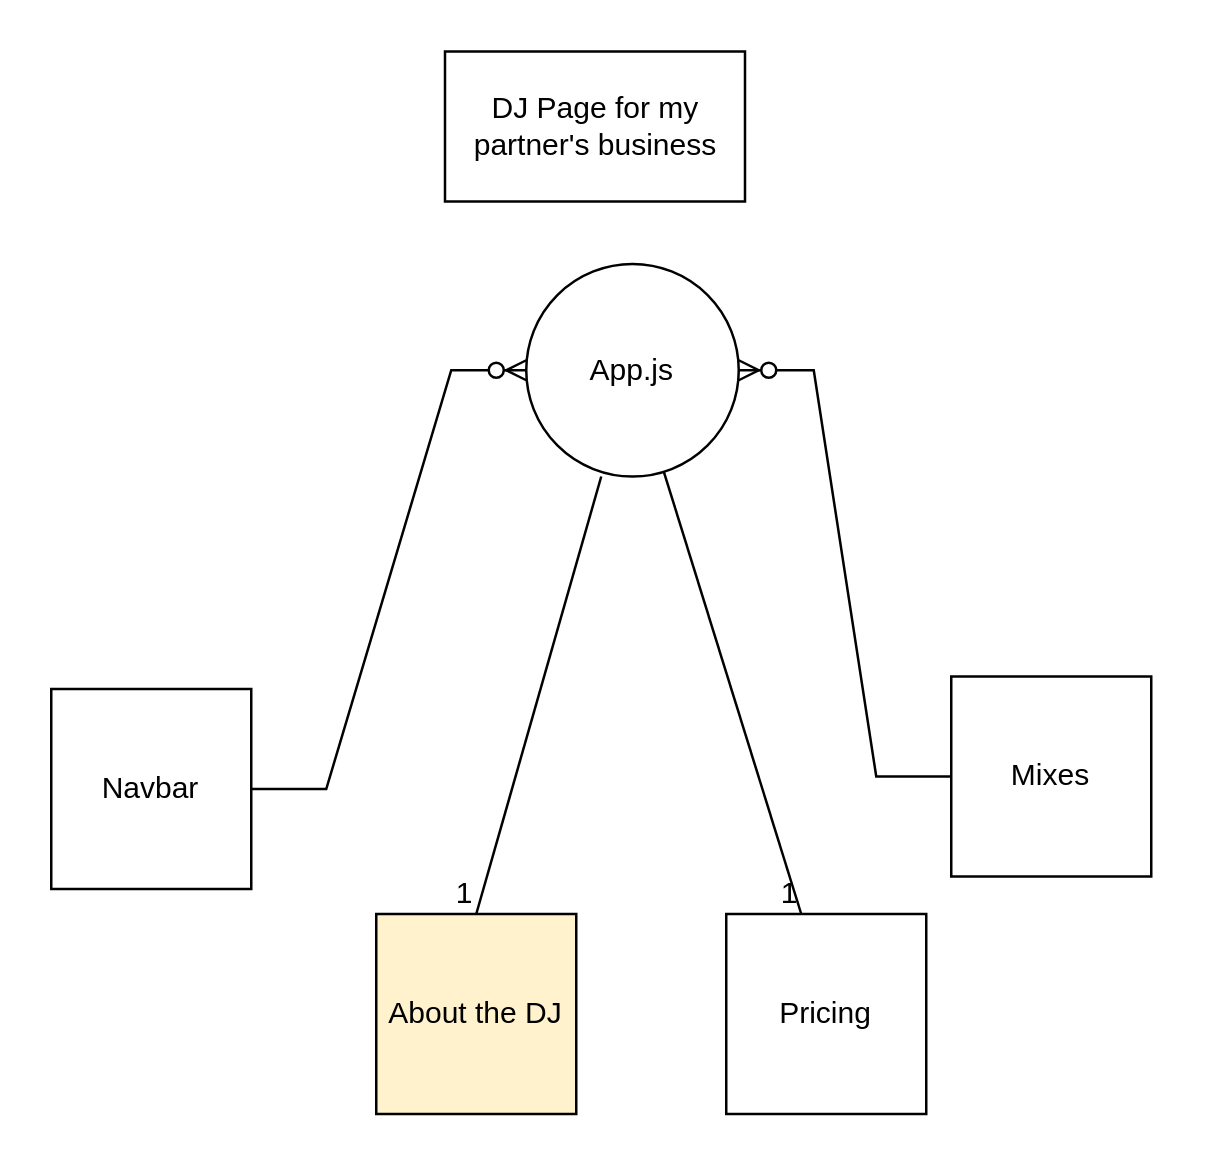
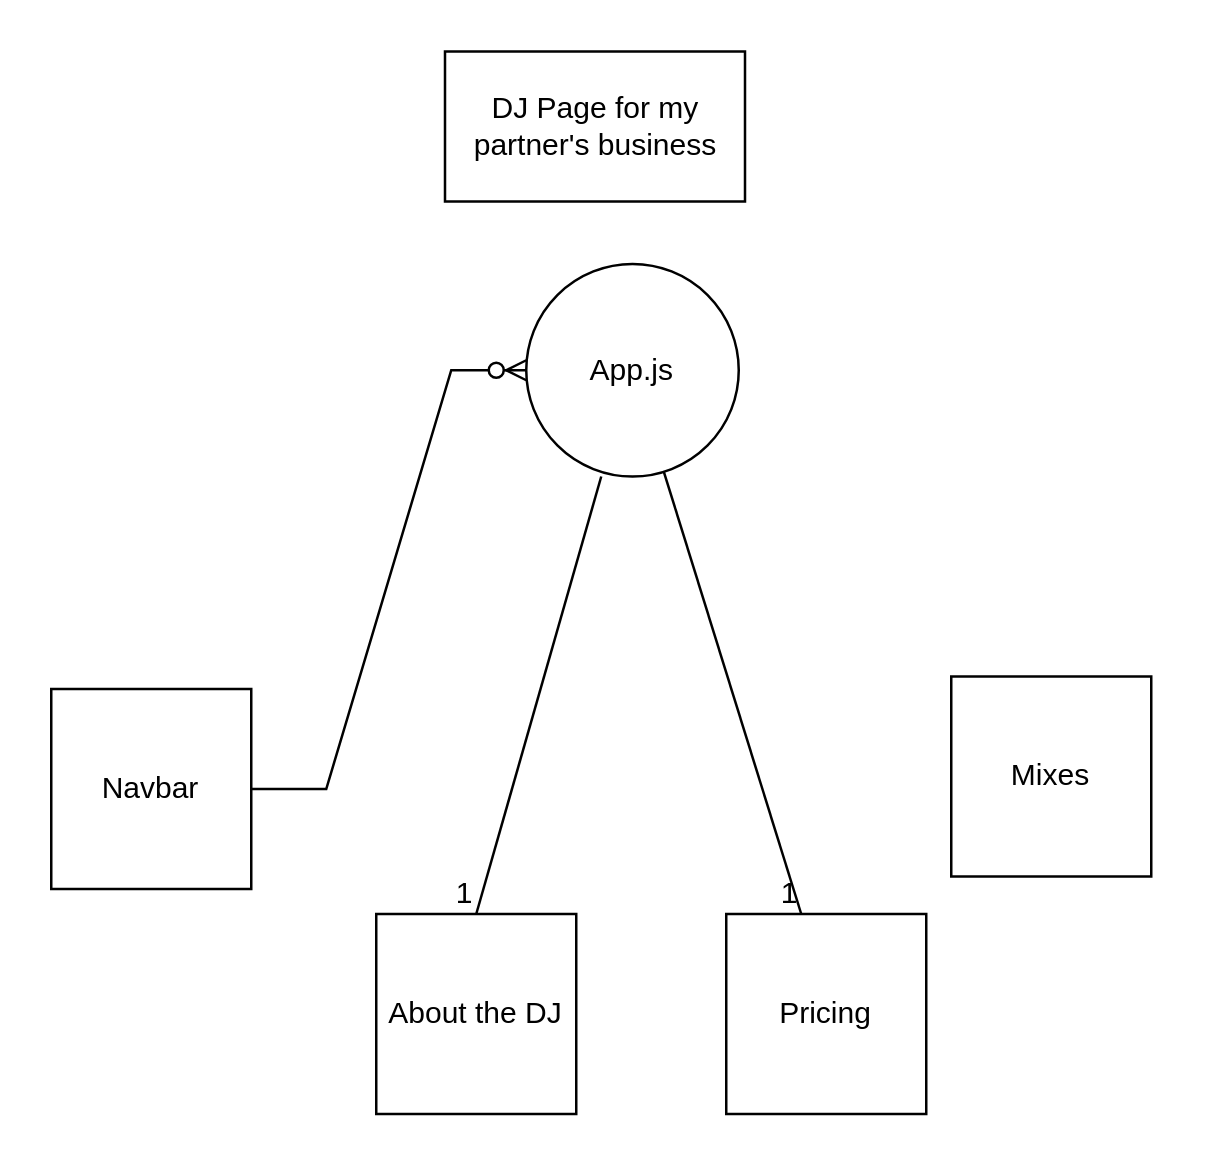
edge "Mixes" -> "App.js": removed
node "About the DJ": fillcolor #fff2cc -> #ffffff
